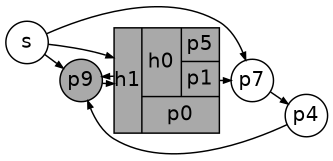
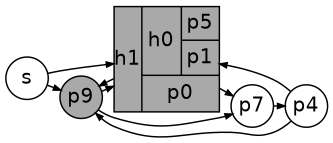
edge "s" -> "p7": now "p9" -> "p7"
edge "p4" -> "h1": added
